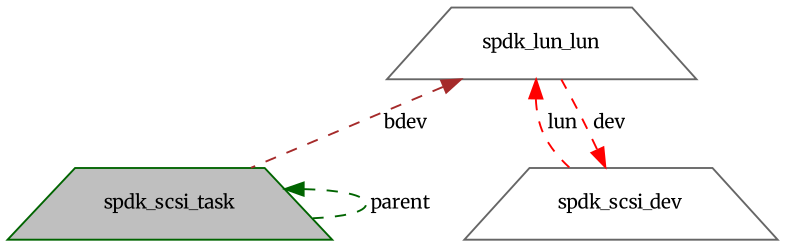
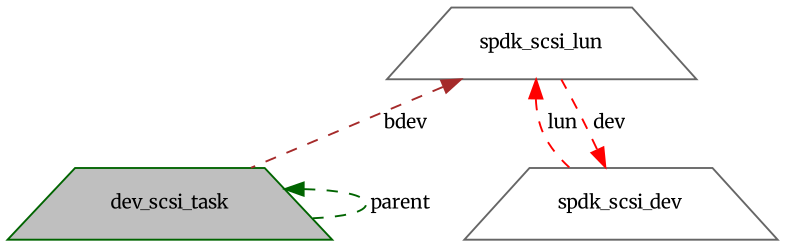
node "spdk_lun_lun": label "spdk_lun_lun" -> "spdk_scsi_lun"
node "spdk_scsi_task": label "spdk_scsi_task" -> "dev_scsi_task"
